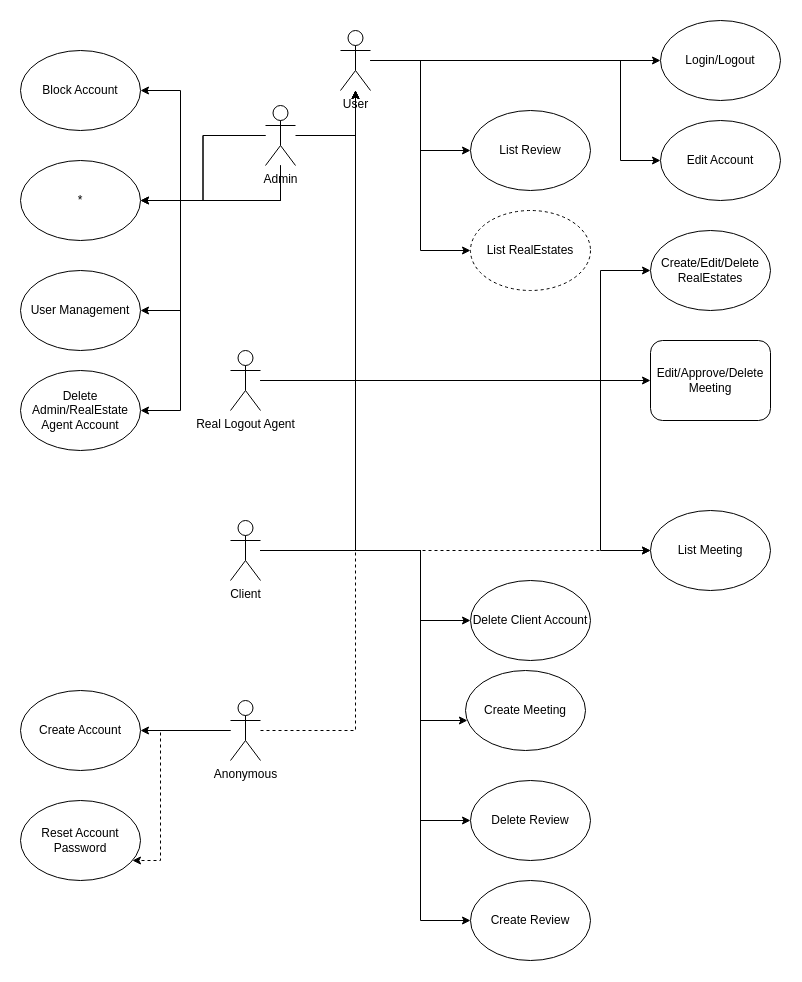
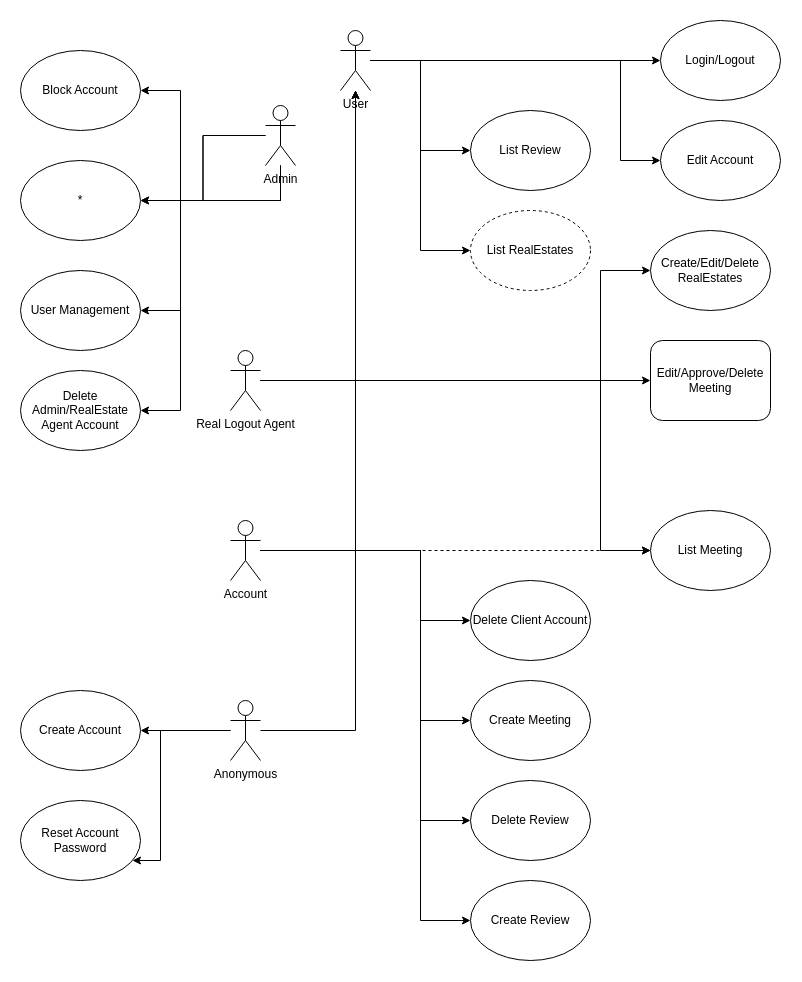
edge "Admin" -> "User": removed
node "Client": label "Client" -> "Account"
edge "Anonymous" -> "User": style dashed -> solid
node "Create Meeting": moved (526, 711) -> (531, 721)
edge "Anonymous" -> "Reset Account Password": style dashed -> solid
